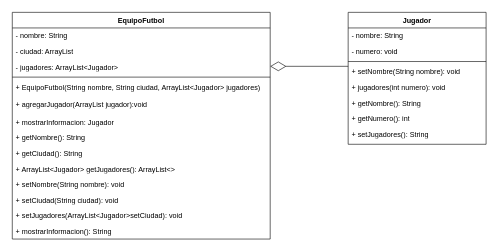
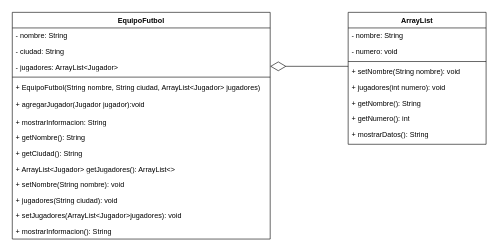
node "Jugador": label "Jugador" -> "ArrayList"
node "- ciudad: ArrayList": label "- ciudad: ArrayList" -> "- ciudad: String"
node "+ agregarJugador(ArrayList jugador):void": label "+ agregarJugador(ArrayList jugador):void" -> "+ agregarJugador(Jugador jugador):void"
node "+ mostrarInformacion: Jugador": label "+ mostrarInformacion: Jugador" -> "+ mostrarInformacion: String"
node "+ setJugadores(): String": label "+ setJugadores(): String" -> "+ mostrarDatos(): String"
node "+ setCiudad(String ciudad): void": label "+ setCiudad(String ciudad): void" -> "+ jugadores(String ciudad): void"
node "+ setJugadores(ArrayList<Jugador>setCiudad): void": label "+ setJugadores(ArrayList<Jugador>setCiudad): void" -> "+ setJugadores(ArrayList<Jugador>jugadores): void"
